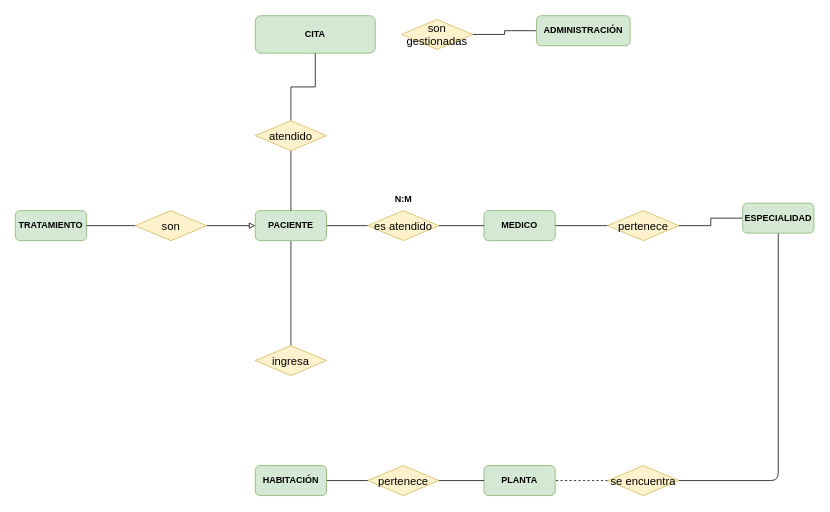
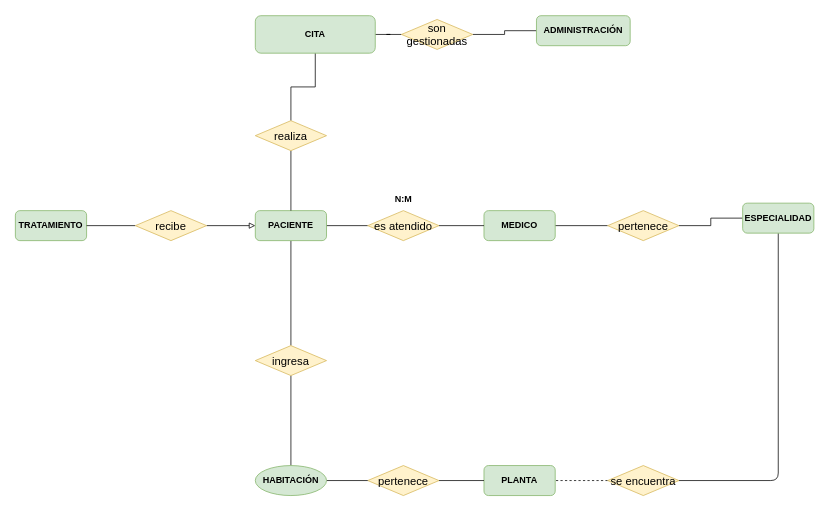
edge "CITA" -- "son gestionadas": added
node "atendido": label "atendido" -> "realiza"
node "son": label "son" -> "recibe"
edge "ingresa" -- "HABITACIÓN": added
node "HABITACIÓN": shape rounded rectangle -> ellipse
